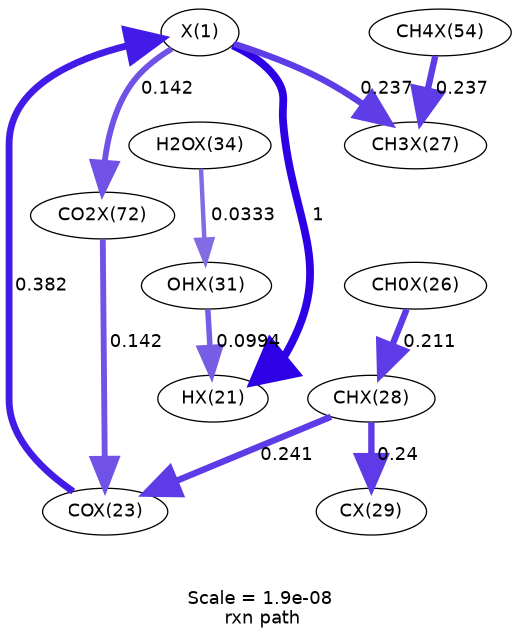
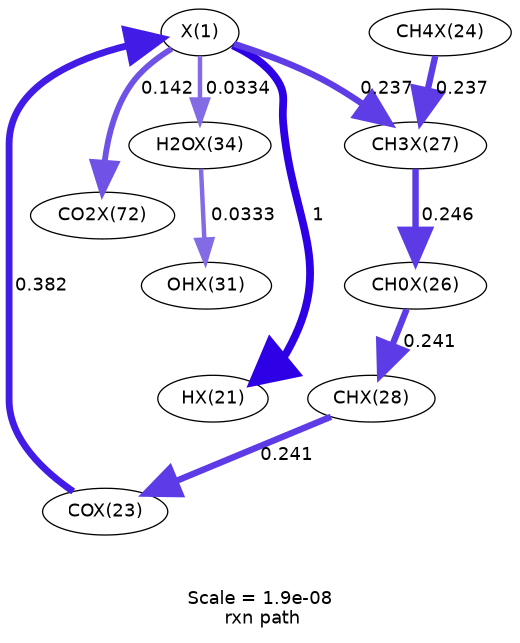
node "CH4X(54)": label "CH4X(54)" -> "CH4X(24)"
edge "X(1)" -> "H2OX(34)": added, label "0.0334"
edge "CH3X(27)" -> "CH0X(26)": added, label "0.246"
edge "OHX(31)" -> "HX(21)": removed, label "0.0994"
edge "CH0X(26)" -> "CHX(28)": label " 0.211" -> " 0.241"
edge "CO2X(72)" -> "COX(23)": removed, label "0.142"
node "CX(29)": removed
